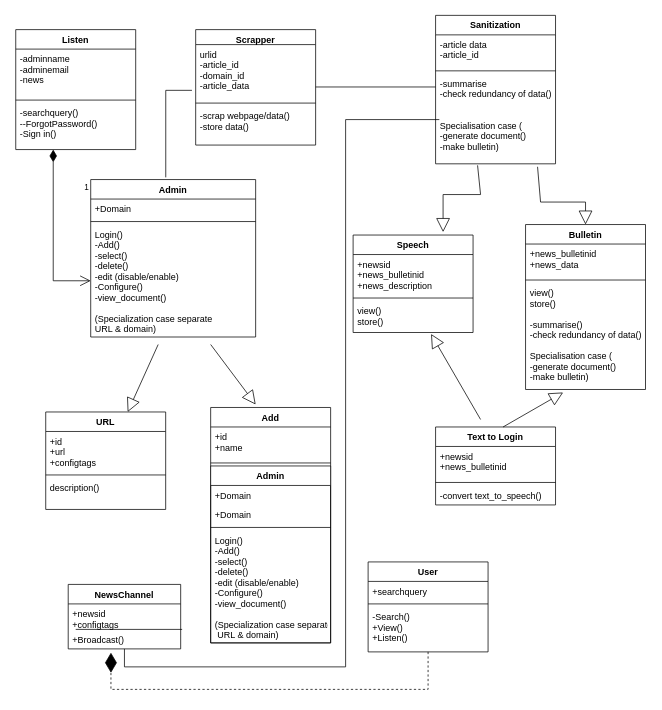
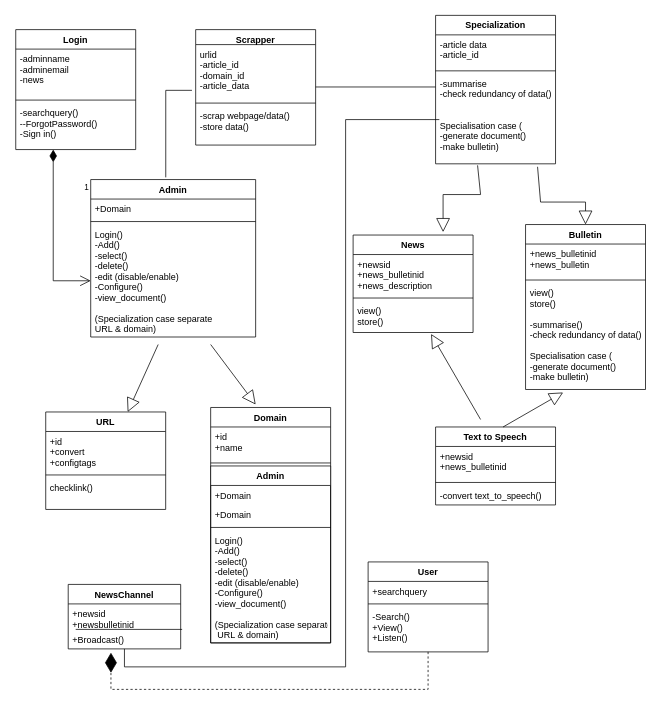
node "Sanitization": label "Sanitization" -> "Specialization"
node "Listen": label "Listen" -> "Login"
node "Speech": label "Speech" -> "News"
node "+news_bulletinid +news_data": label "+news_bulletinid +news_data" -> "+news_bulletinid +news_bulletin"
node "Add": label "Add" -> "Domain"
node "Text to Login": label "Text to Login" -> "Text to Speech"
node "+id +url +configtags": label "+id +url +configtags" -> "+id +convert +configtags"
node "description()": label "description()" -> "checklink()"
node "+newsid +configtags": label "+newsid +configtags" -> "+newsid +newsbulletinid"
